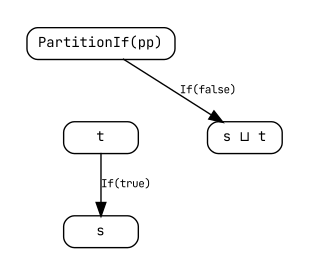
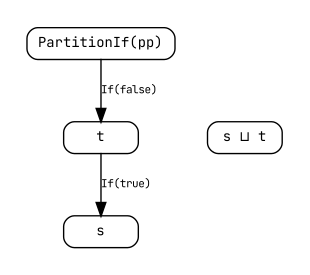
edge "PartitionIf(pp)" -> "s ⊔ t": now "PartitionIf(pp)" -> "t"
